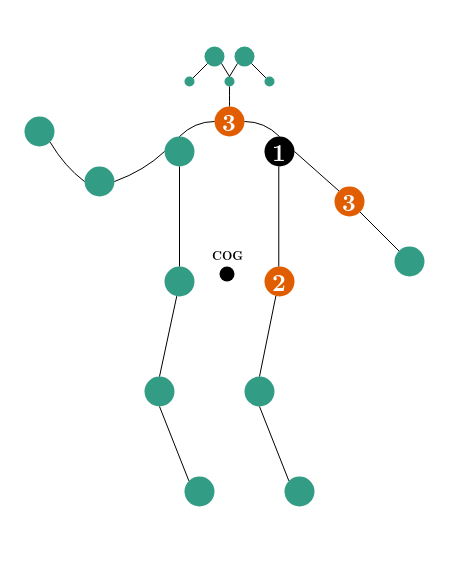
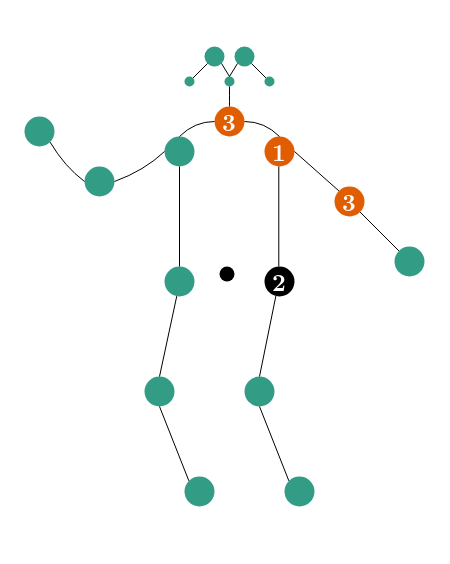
node "1": fillcolor #000000 -> #e15d02
node "COG": removed
node "2": fillcolor #e15d02 -> #000000
